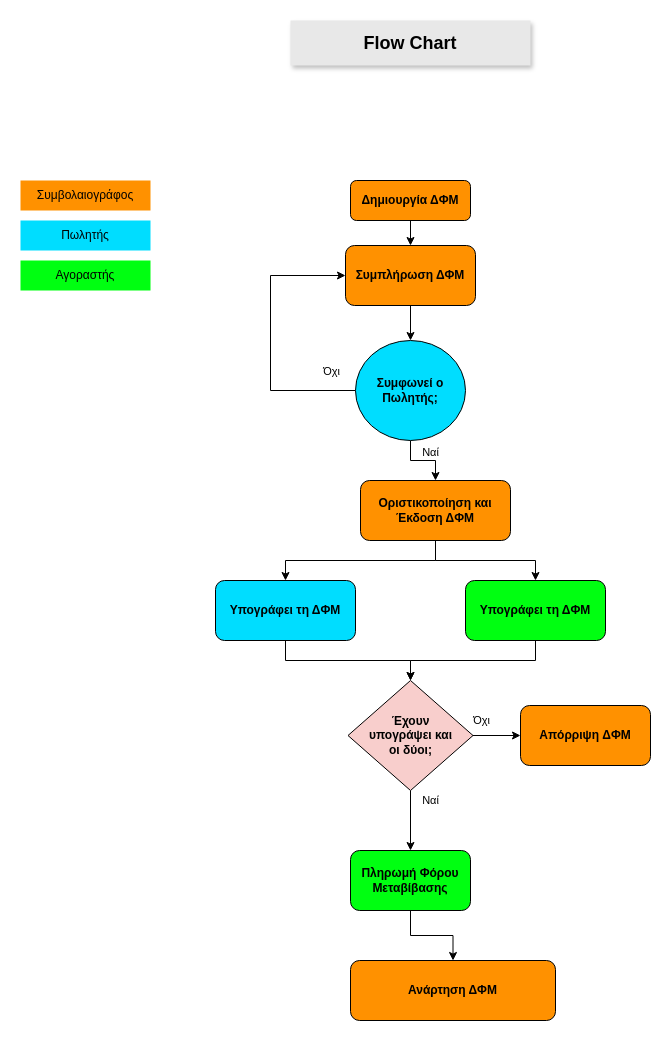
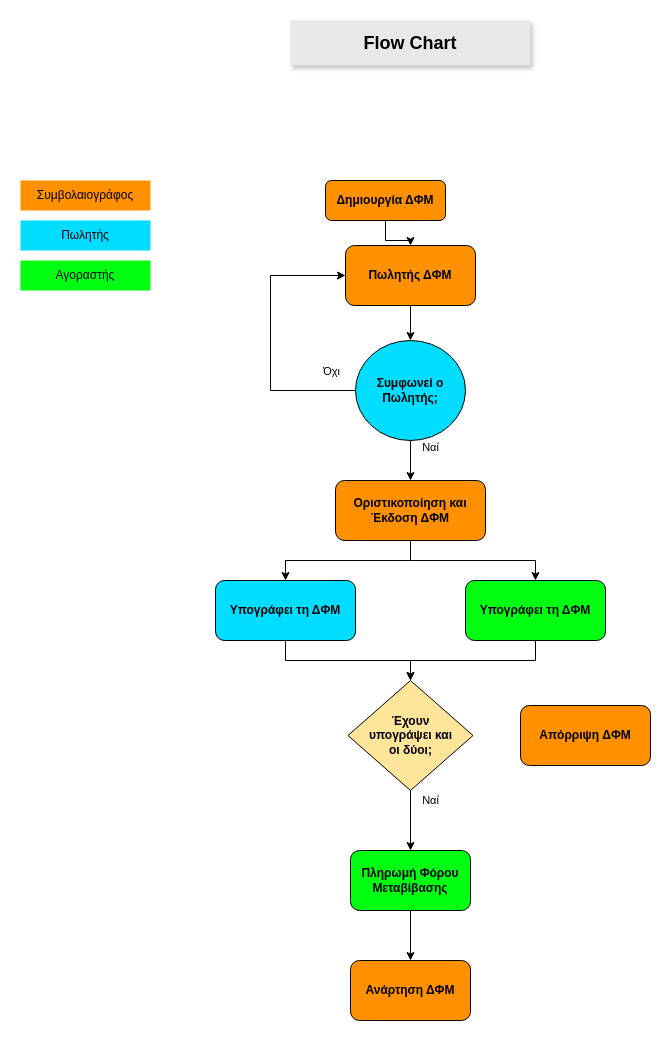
node "Δημιουργία ΔΦΜ": moved (411, 201) -> (386, 201)
node "Συμπλήρωση ΔΦΜ": label "Συμπλήρωση ΔΦΜ" -> "Πωλητής ΔΦΜ"
node "Οριστικοποίηση και Έκδοση ΔΦΜ": moved (436, 511) -> (411, 511)
node "Έχουν υπογράψει και οι δύοι;": fillcolor #f8cecc -> #ffe599
edge "Έχουν υπογράψει και οι δύοι;" -> "Απόρριψη ΔΦΜ": removed, label "Όχι"
node "Ανάρτηση ΔΦΜ": size 205x60 -> 120x60
